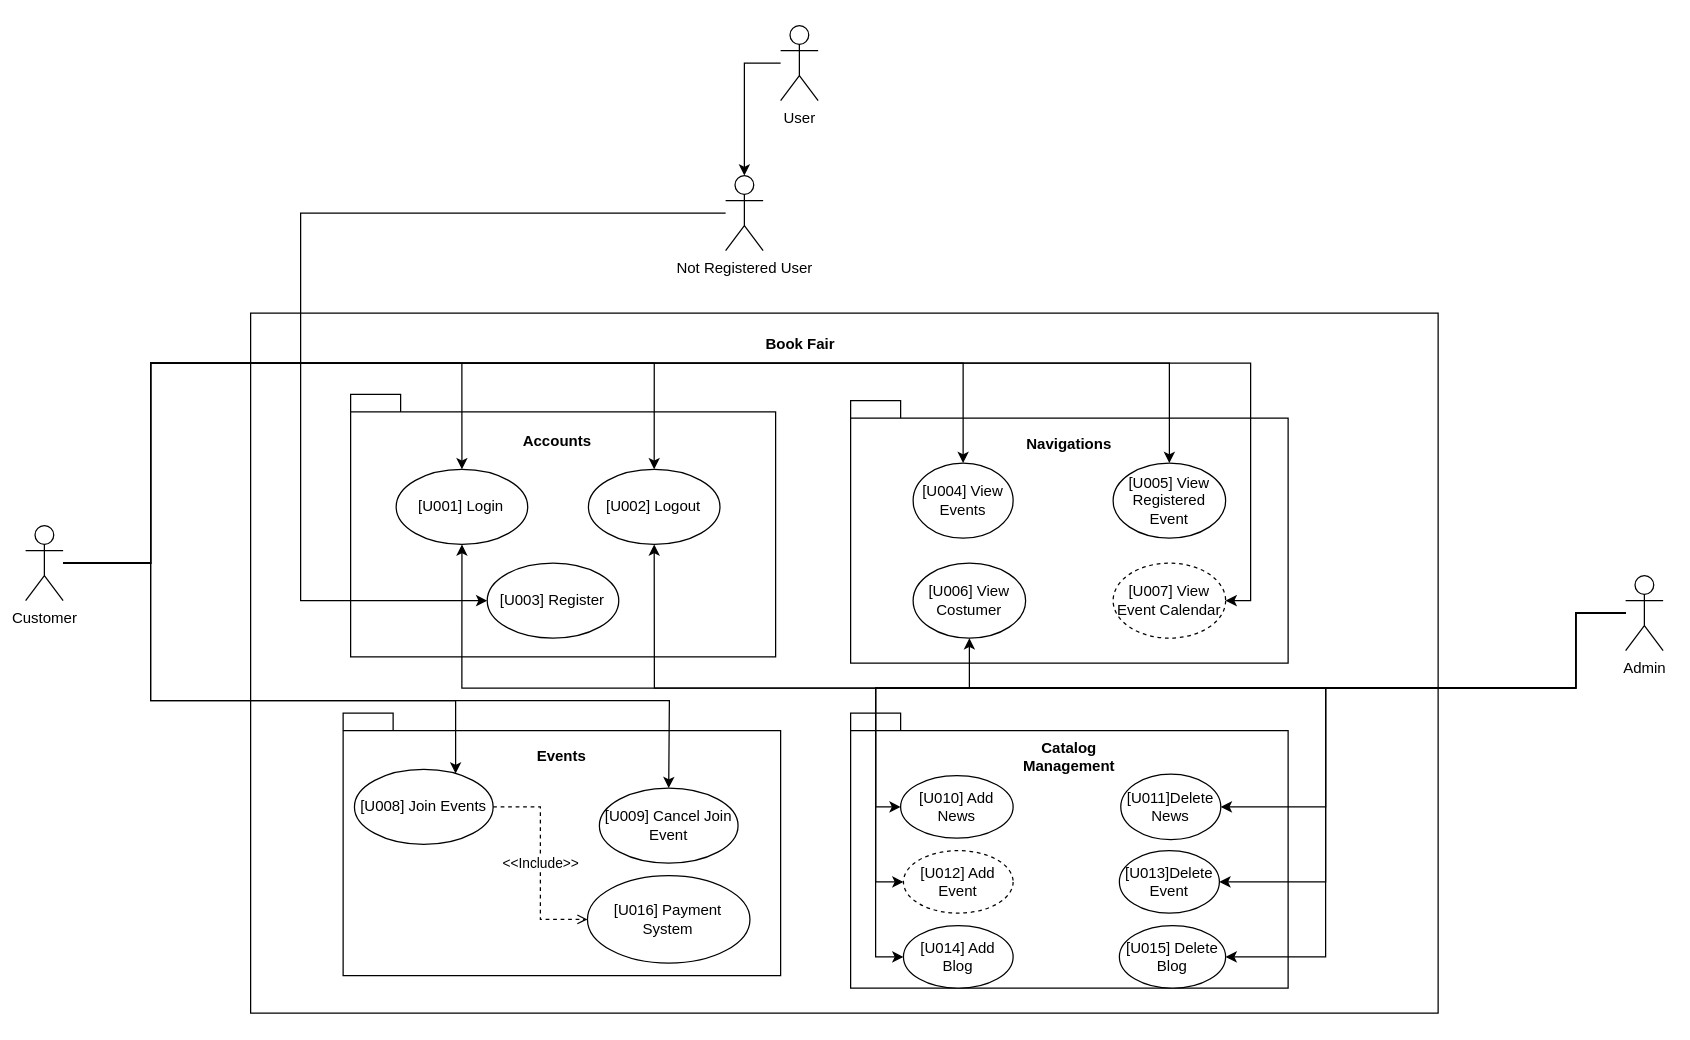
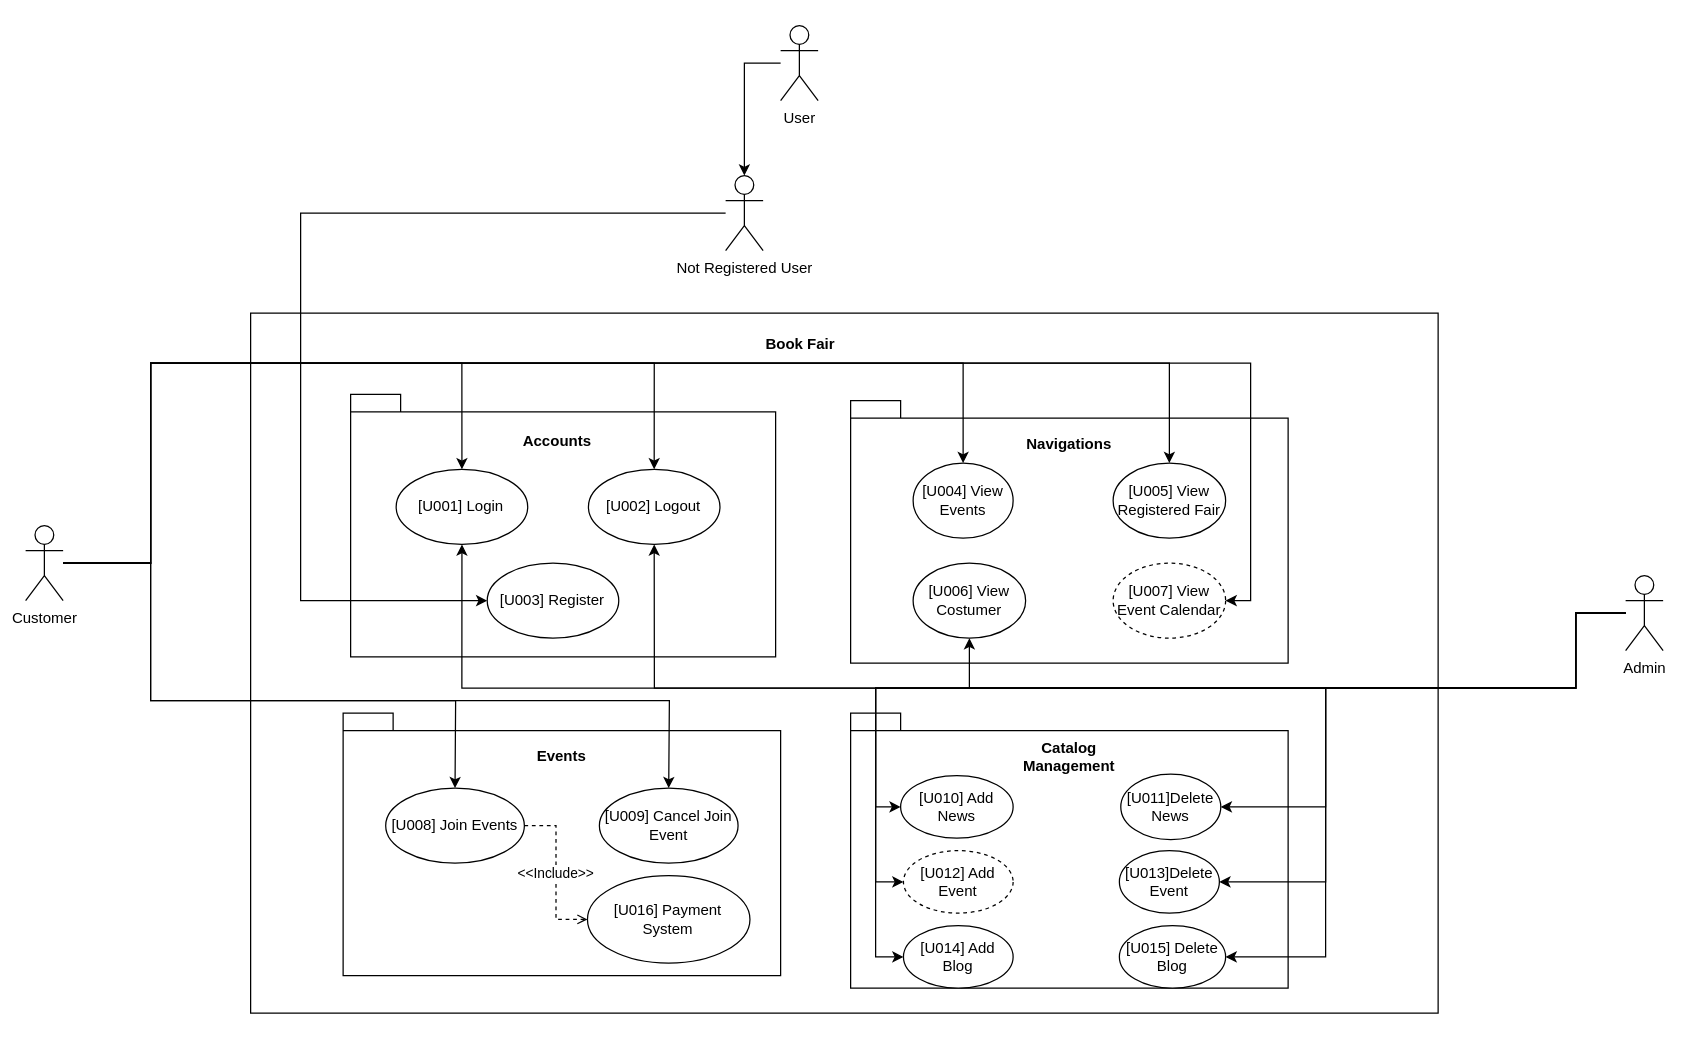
node "[U005] View Registered Event": label "[U005] View Registered Event" -> "[U005] View Registered Fair"
node "[U008] Join Events": moved (424, 807) -> (455, 826)
